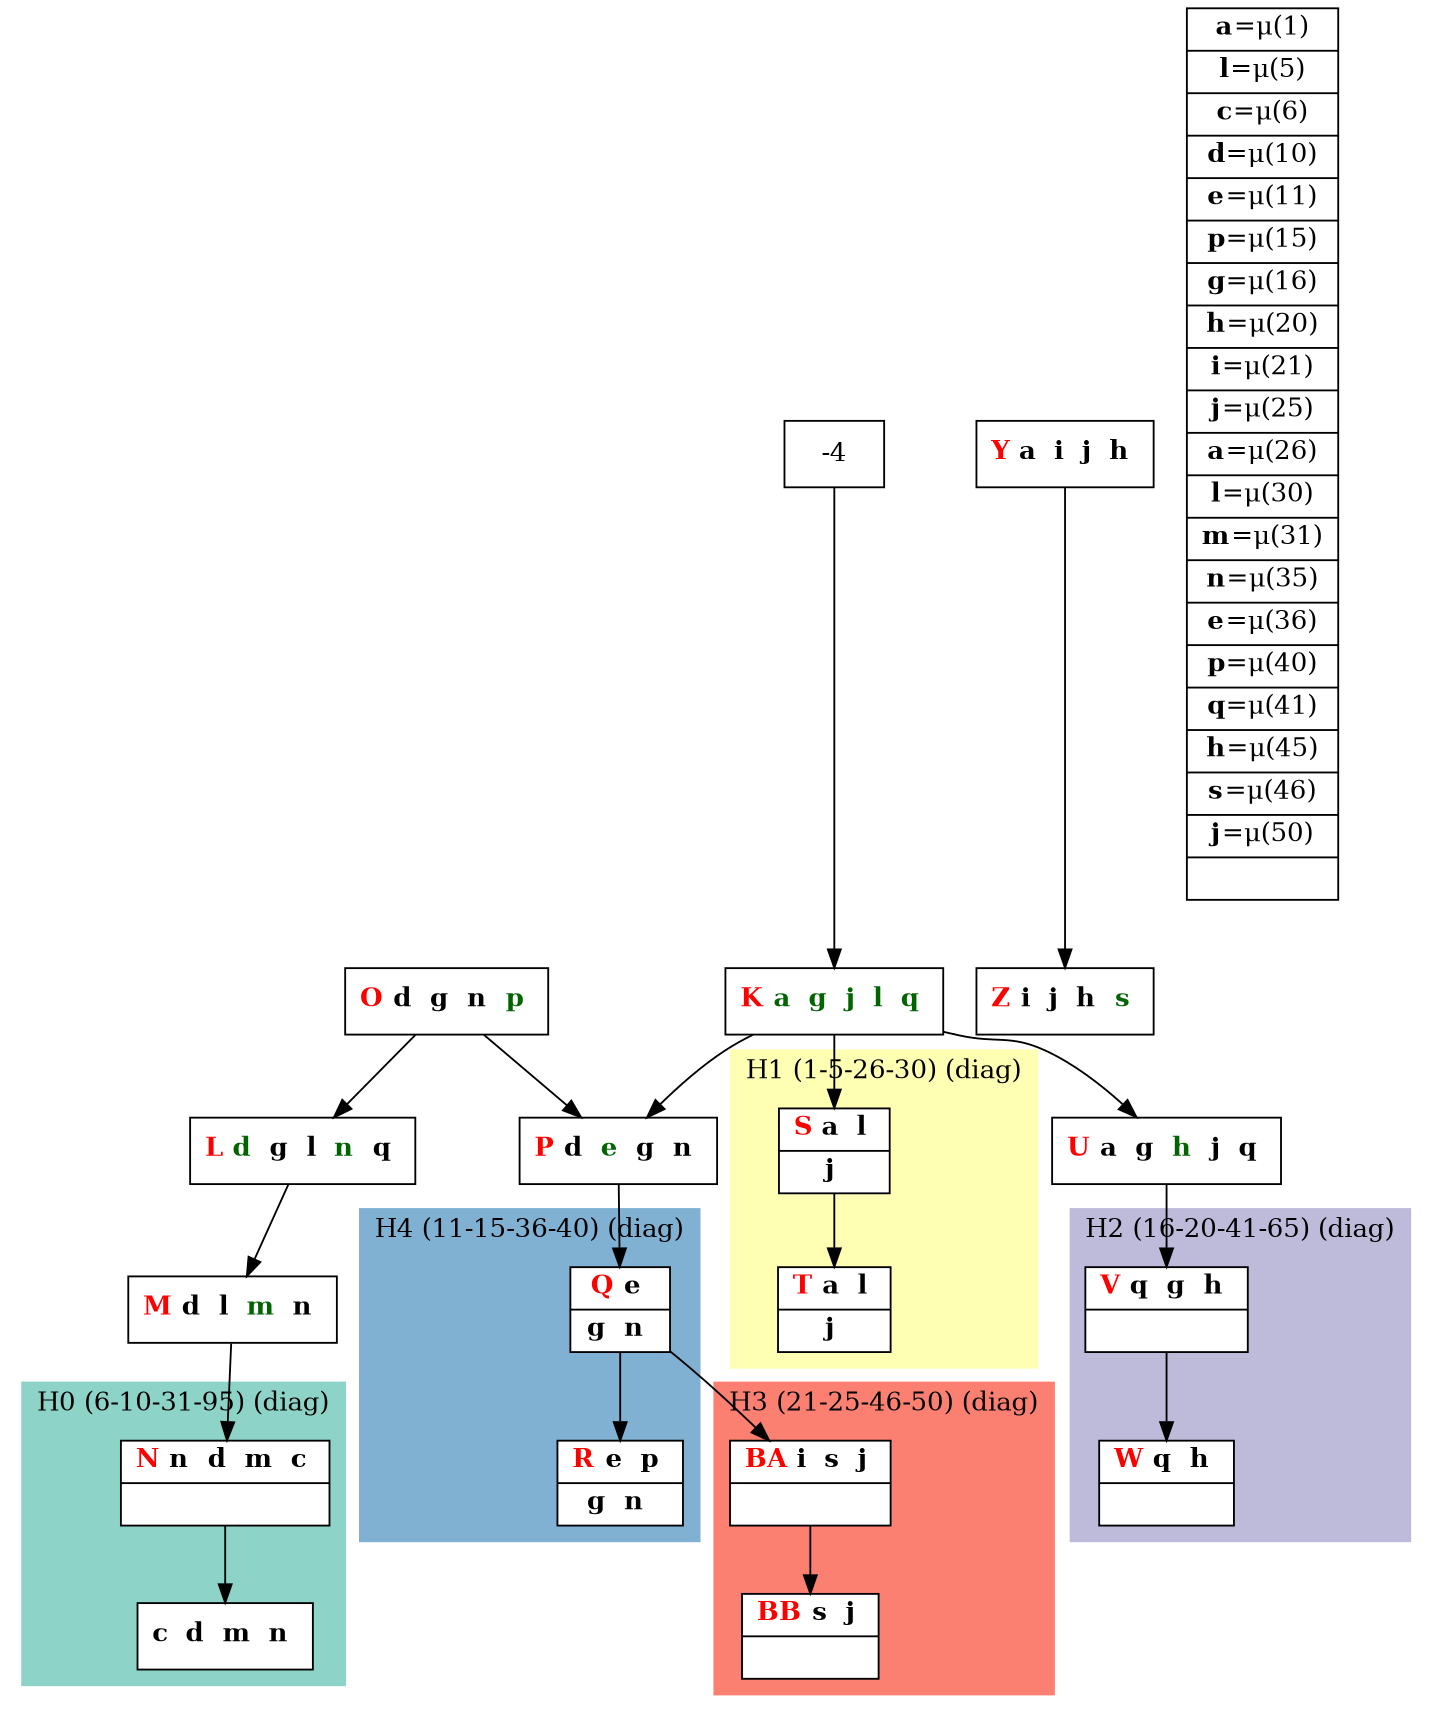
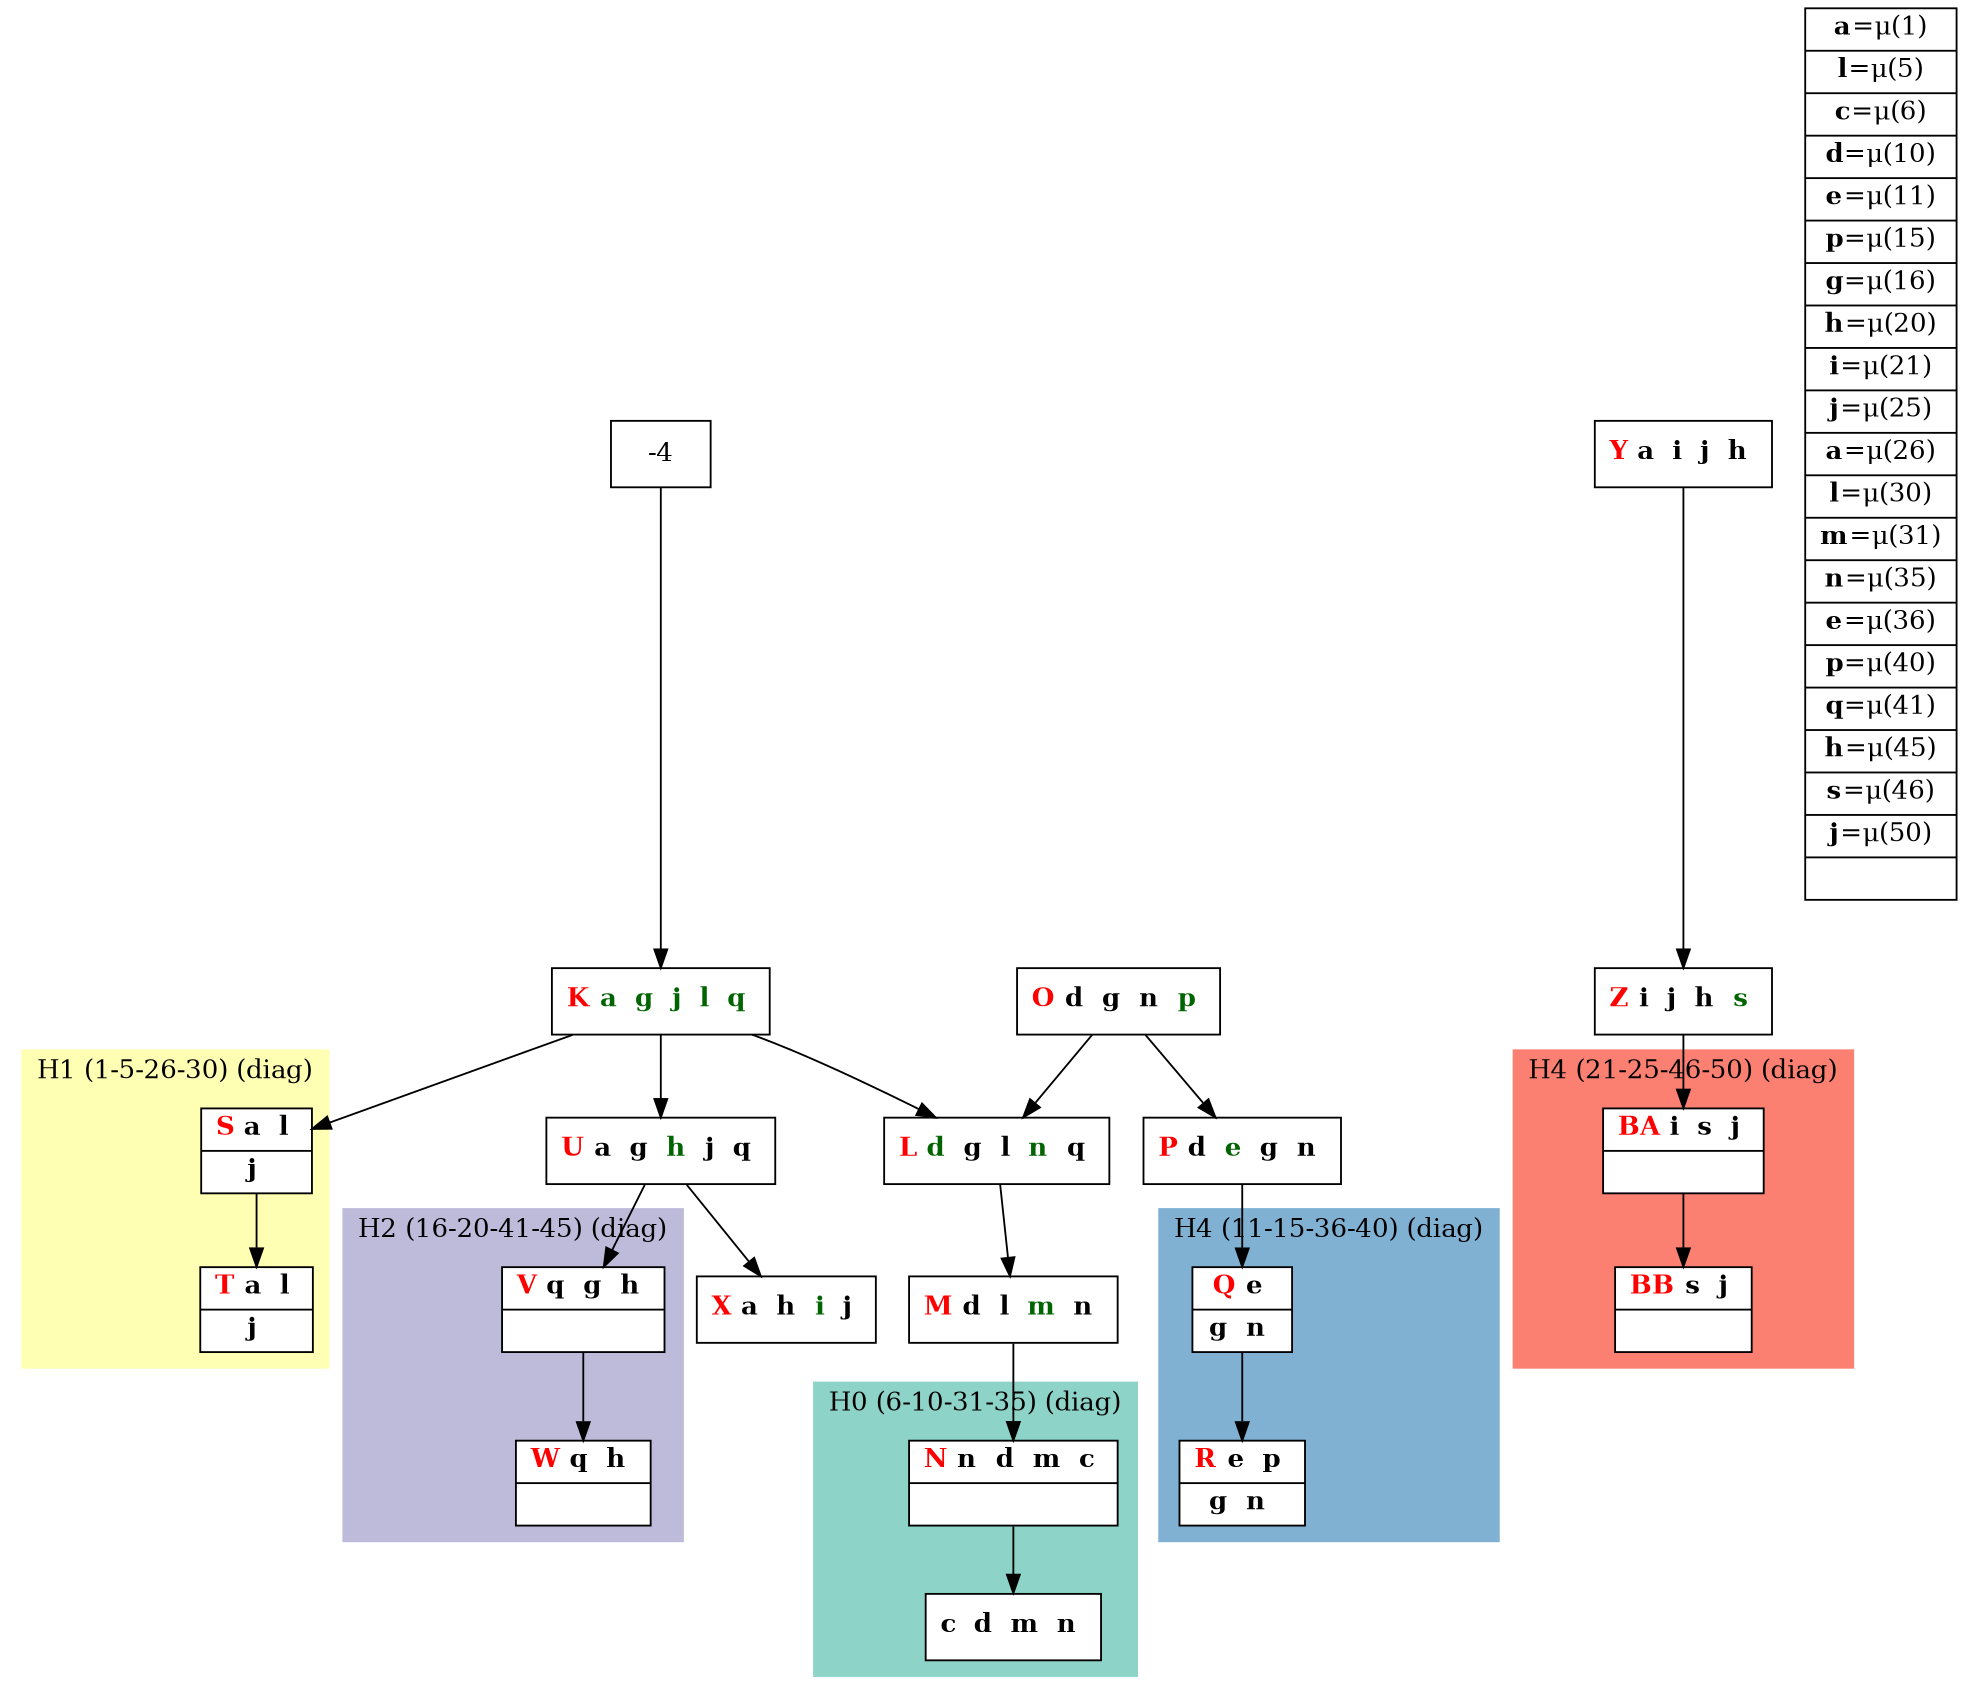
edge "K" -> "P": now "K" -> "L"
cluster "H2 (16-20-41-65) (diag)": label "H2 (16-20-41-65) (diag)" -> "H2 (16-20-41-45) (diag)"
node "X": added
edge "Q" -> "BA": now "Z" -> "BA"
cluster "H0 (6-10-31-95) (diag)": label "H0 (6-10-31-95) (diag)" -> "H0 (6-10-31-35) (diag)"
cluster "H3 (21-25-46-50) (diag)": label "H3 (21-25-46-50) (diag)" -> "H4 (21-25-46-50) (diag)"
